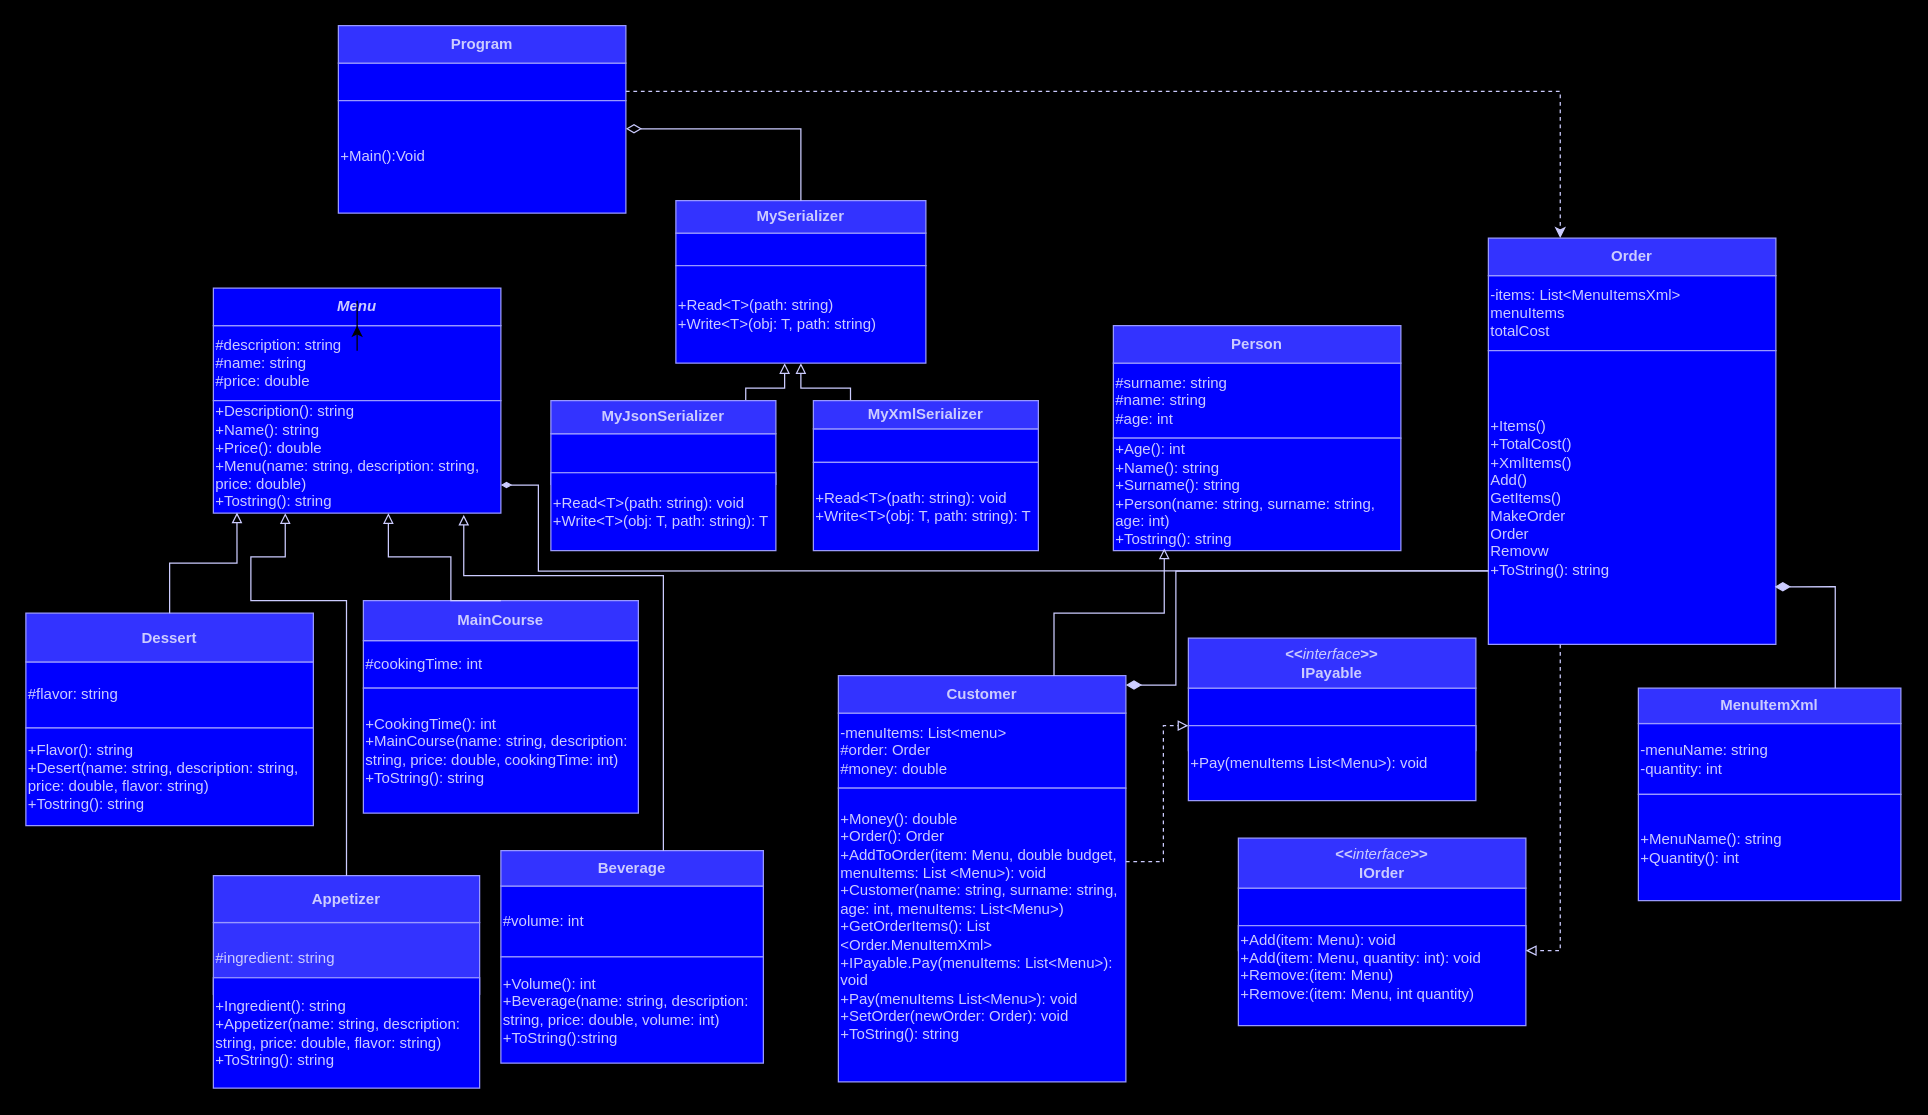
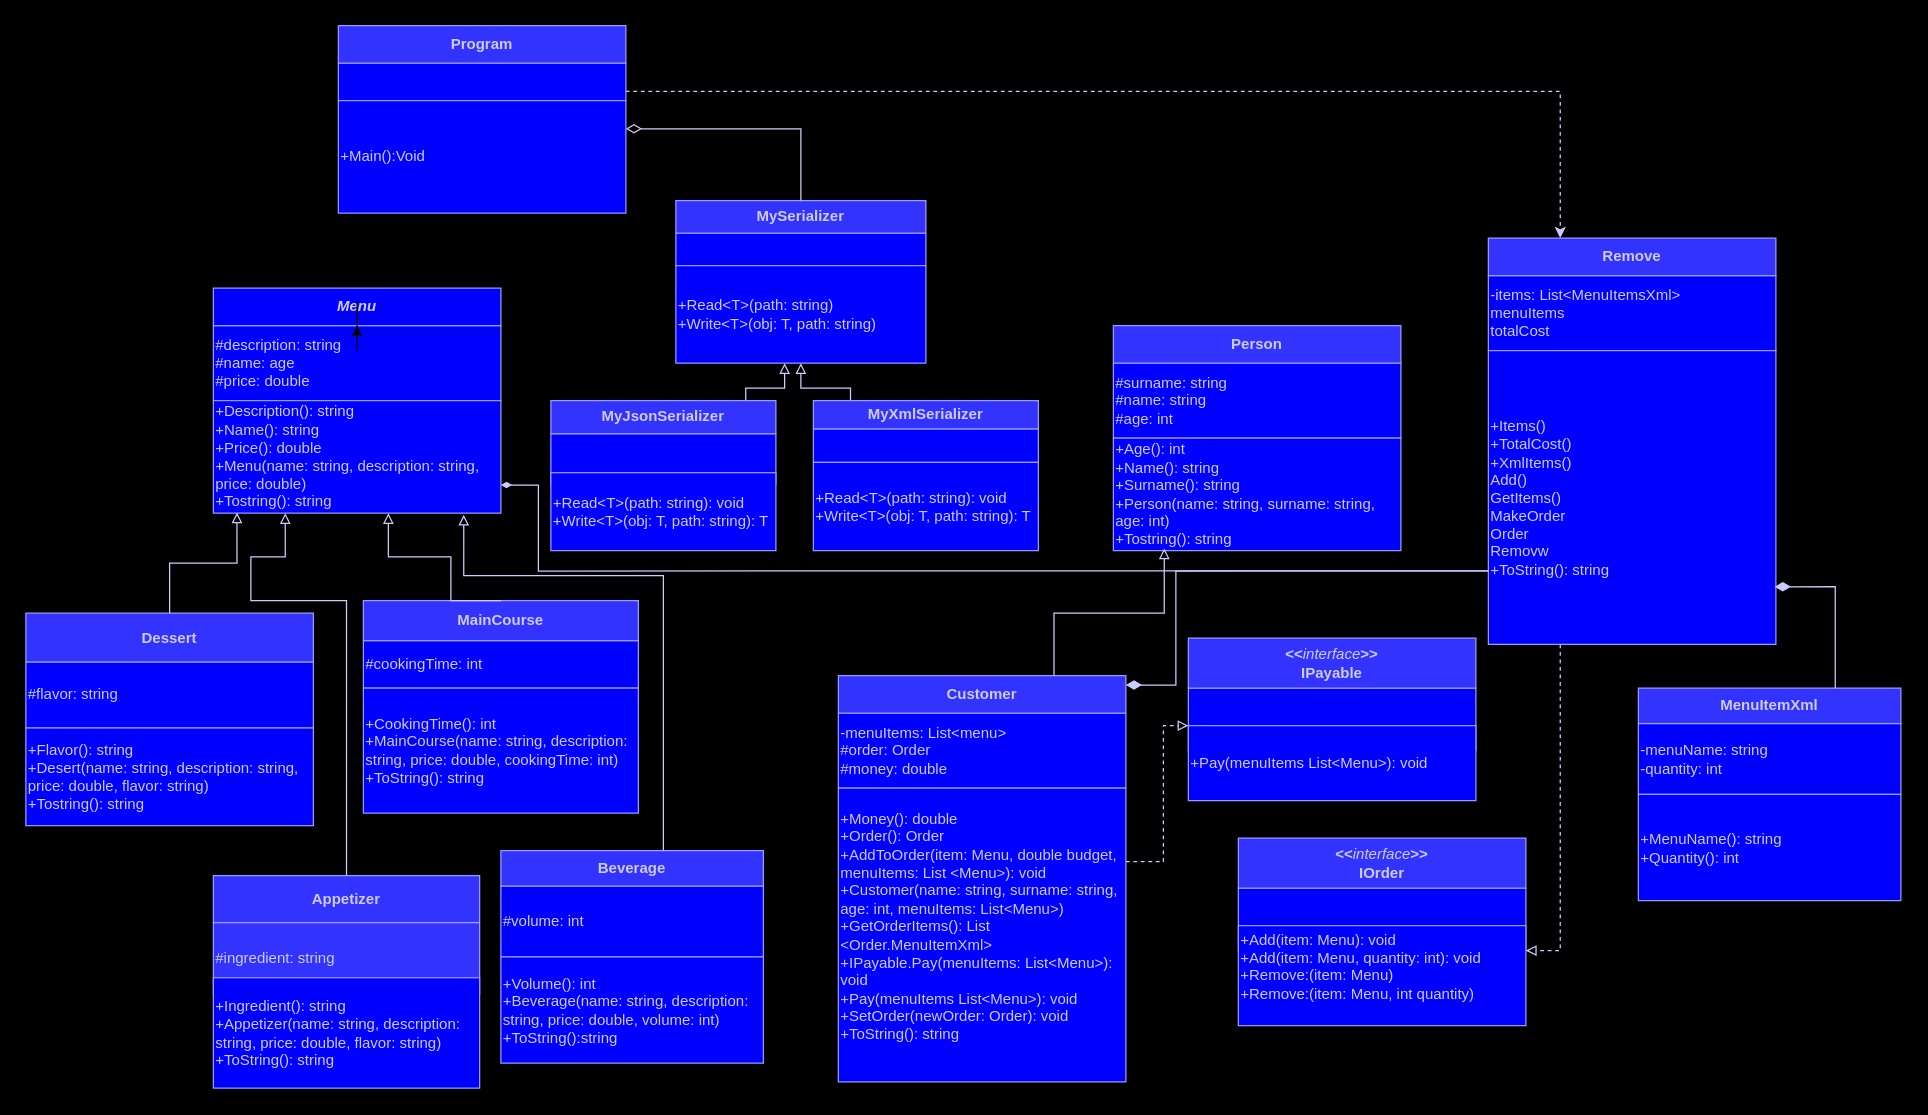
node "Order": label "Order" -> "Remove"
node "#description: string #name: string #price: double": label "#description: string #name: string #price: double" -> "#description: string #name: age #price: double"
